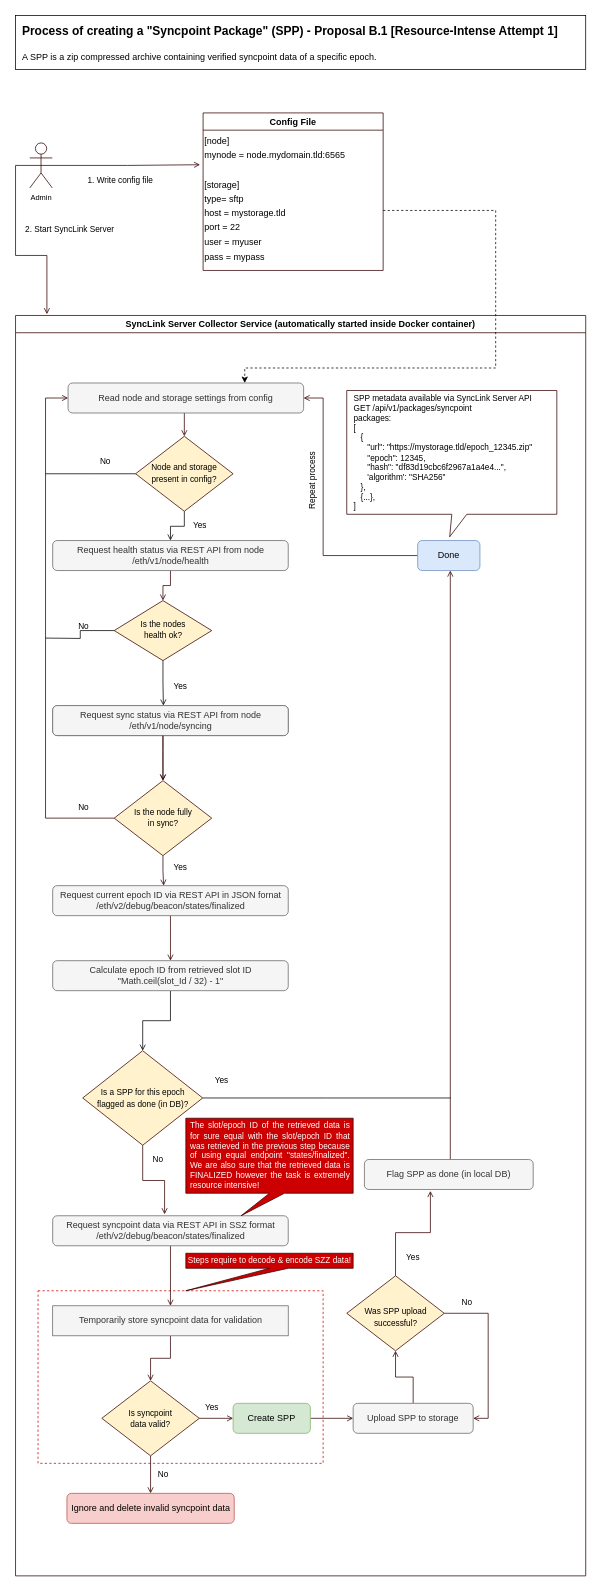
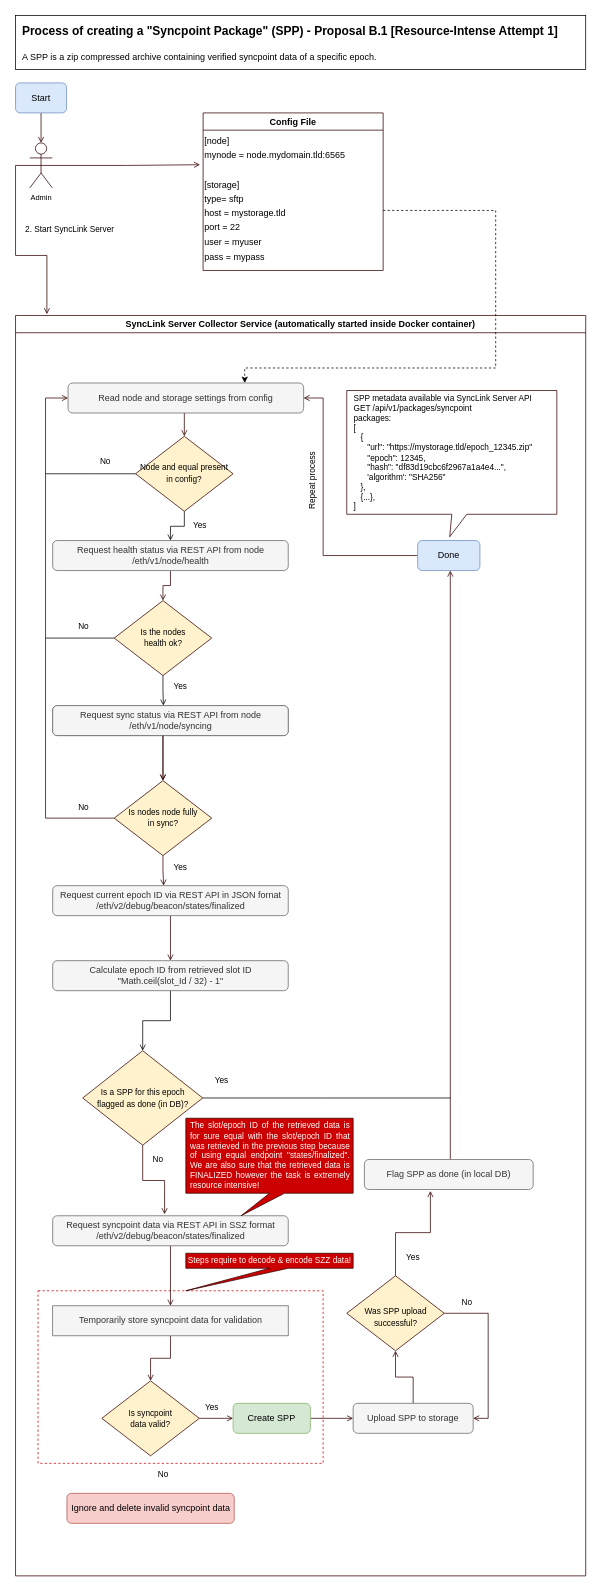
node "Start": added
edge "Start" -> "Admin": added
node "1. Write config file": removed
node "Node and storage present in config?": label "Node and storage present in config?" -> "Node and equal present in config?"
node "Is the nodes health ok?": size 98x60 -> 98x75
node "Is the node fully in sync?": label "Is the node fully in sync?" -> "Is nodes node fully in sync?"
edge "Is syncpointdata valid?" -> "Ignore and delete invalid syncpoint data": removed
